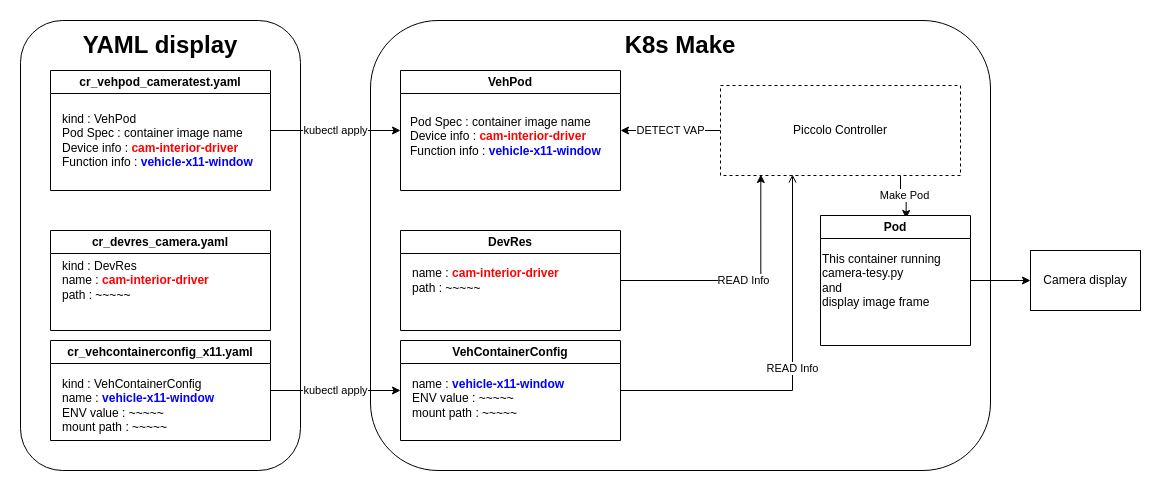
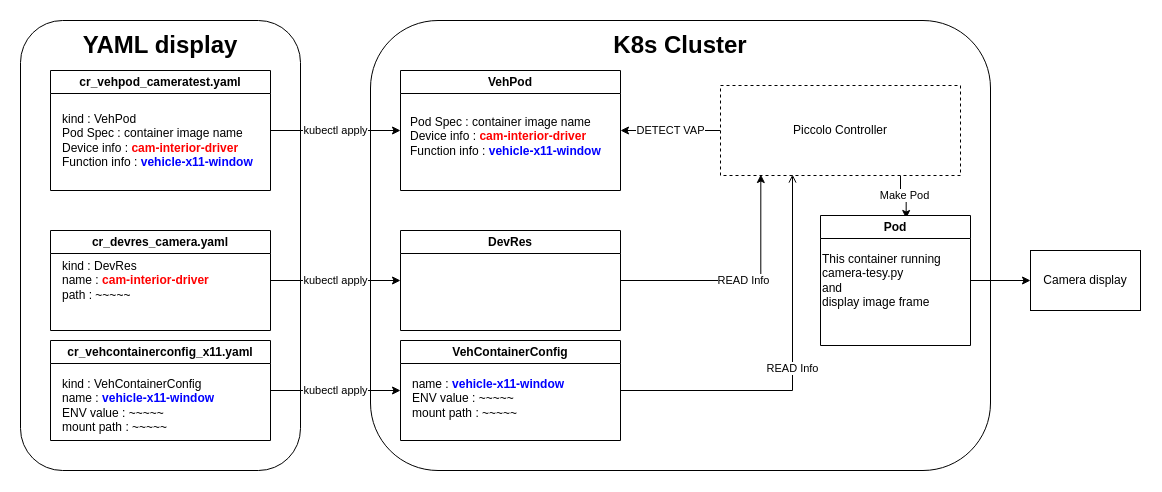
node "K8s Make": label "K8s Make" -> "K8s Cluster"
edge "cr_devres_camera.yaml" -> "DevRes": added, label "kubectl apply"
node "name : cam-interior-driver path : ~~~~~": removed
